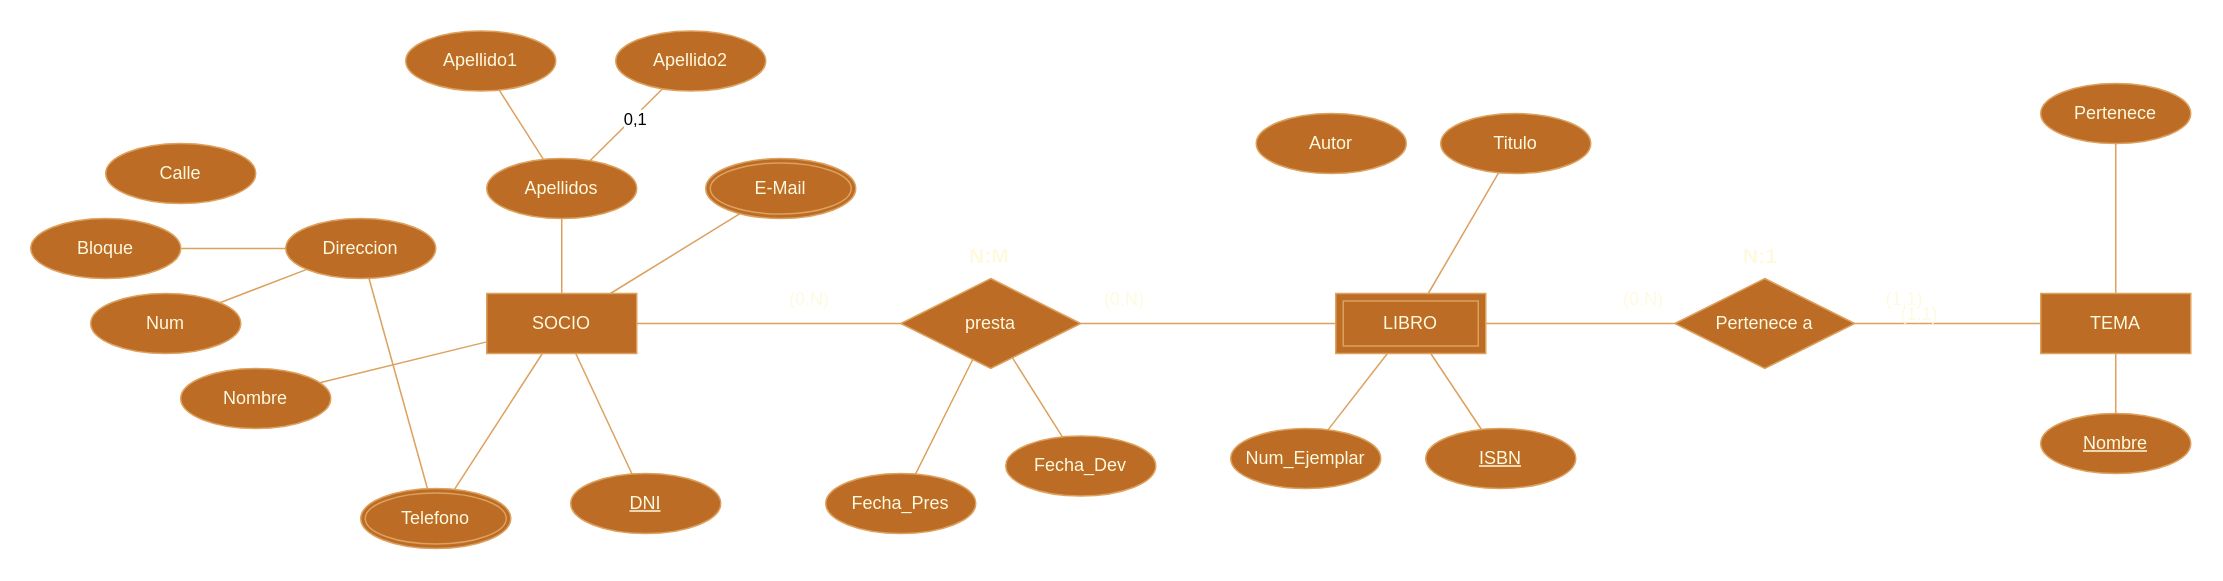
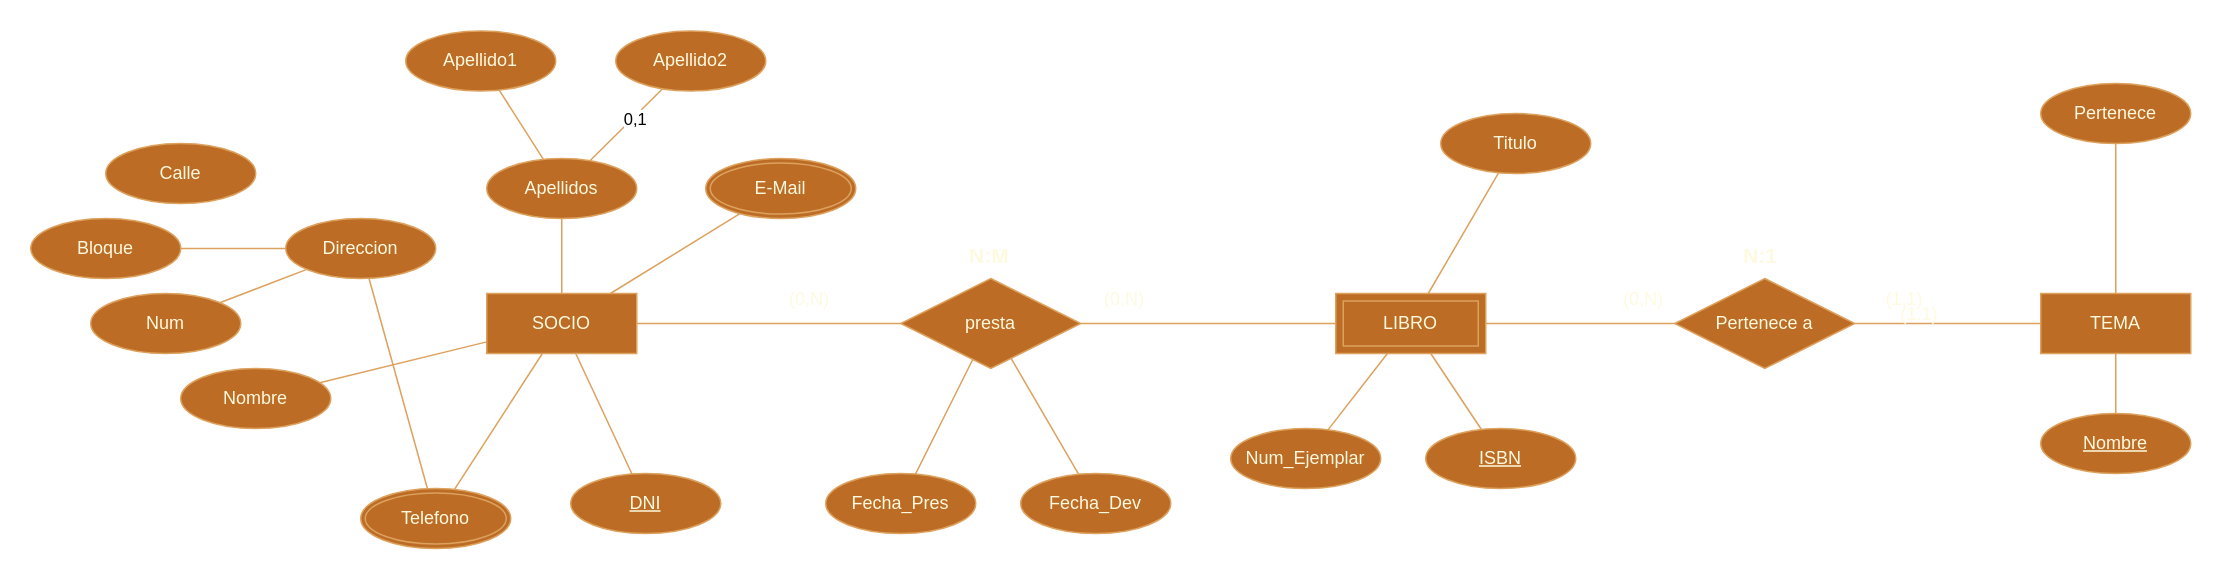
node "Autor": removed
node "Fecha_Dev": moved (1081, 466) -> (1096, 503)
